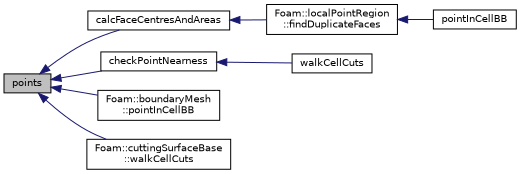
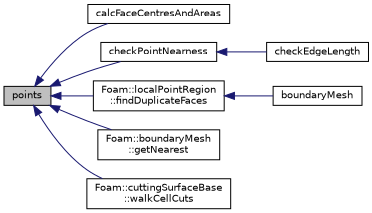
node "pointInCellBB": label "pointInCellBB" -> "boundaryMesh"
edge "Foam::localPointRegion ::findDuplicateFaces" -> "calcFaceCentresAndAreas": now "Foam::localPointRegion ::findDuplicateFaces" -> "points"
node "walkCellCuts": label "walkCellCuts" -> "checkEdgeLength"
node "Foam::boundaryMesh ::pointInCellBB": label "Foam::boundaryMesh ::pointInCellBB" -> "Foam::boundaryMesh ::getNearest"
